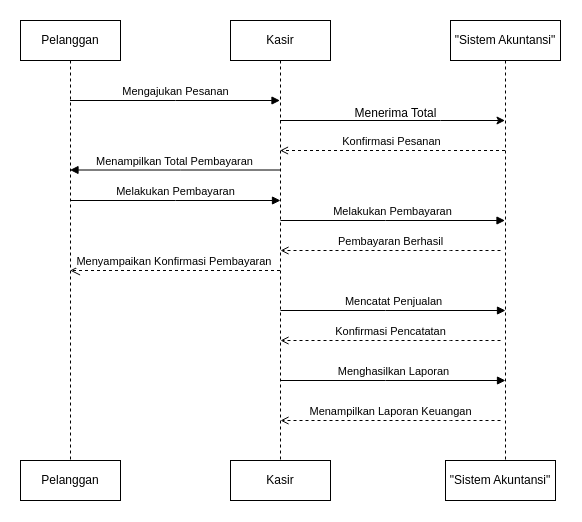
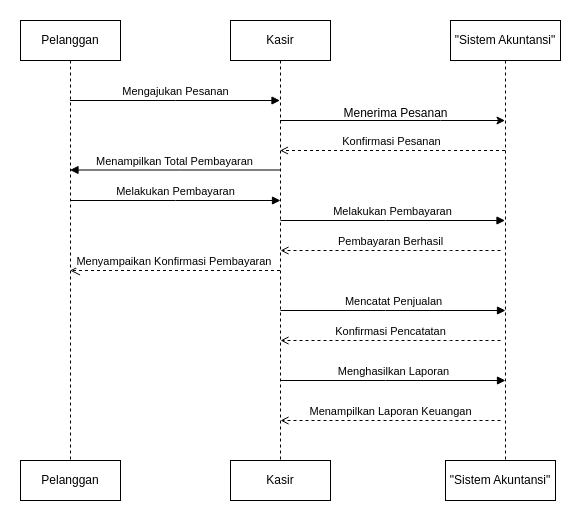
node "Menerima Total": label "Menerima Total" -> "Menerima Pesanan"
